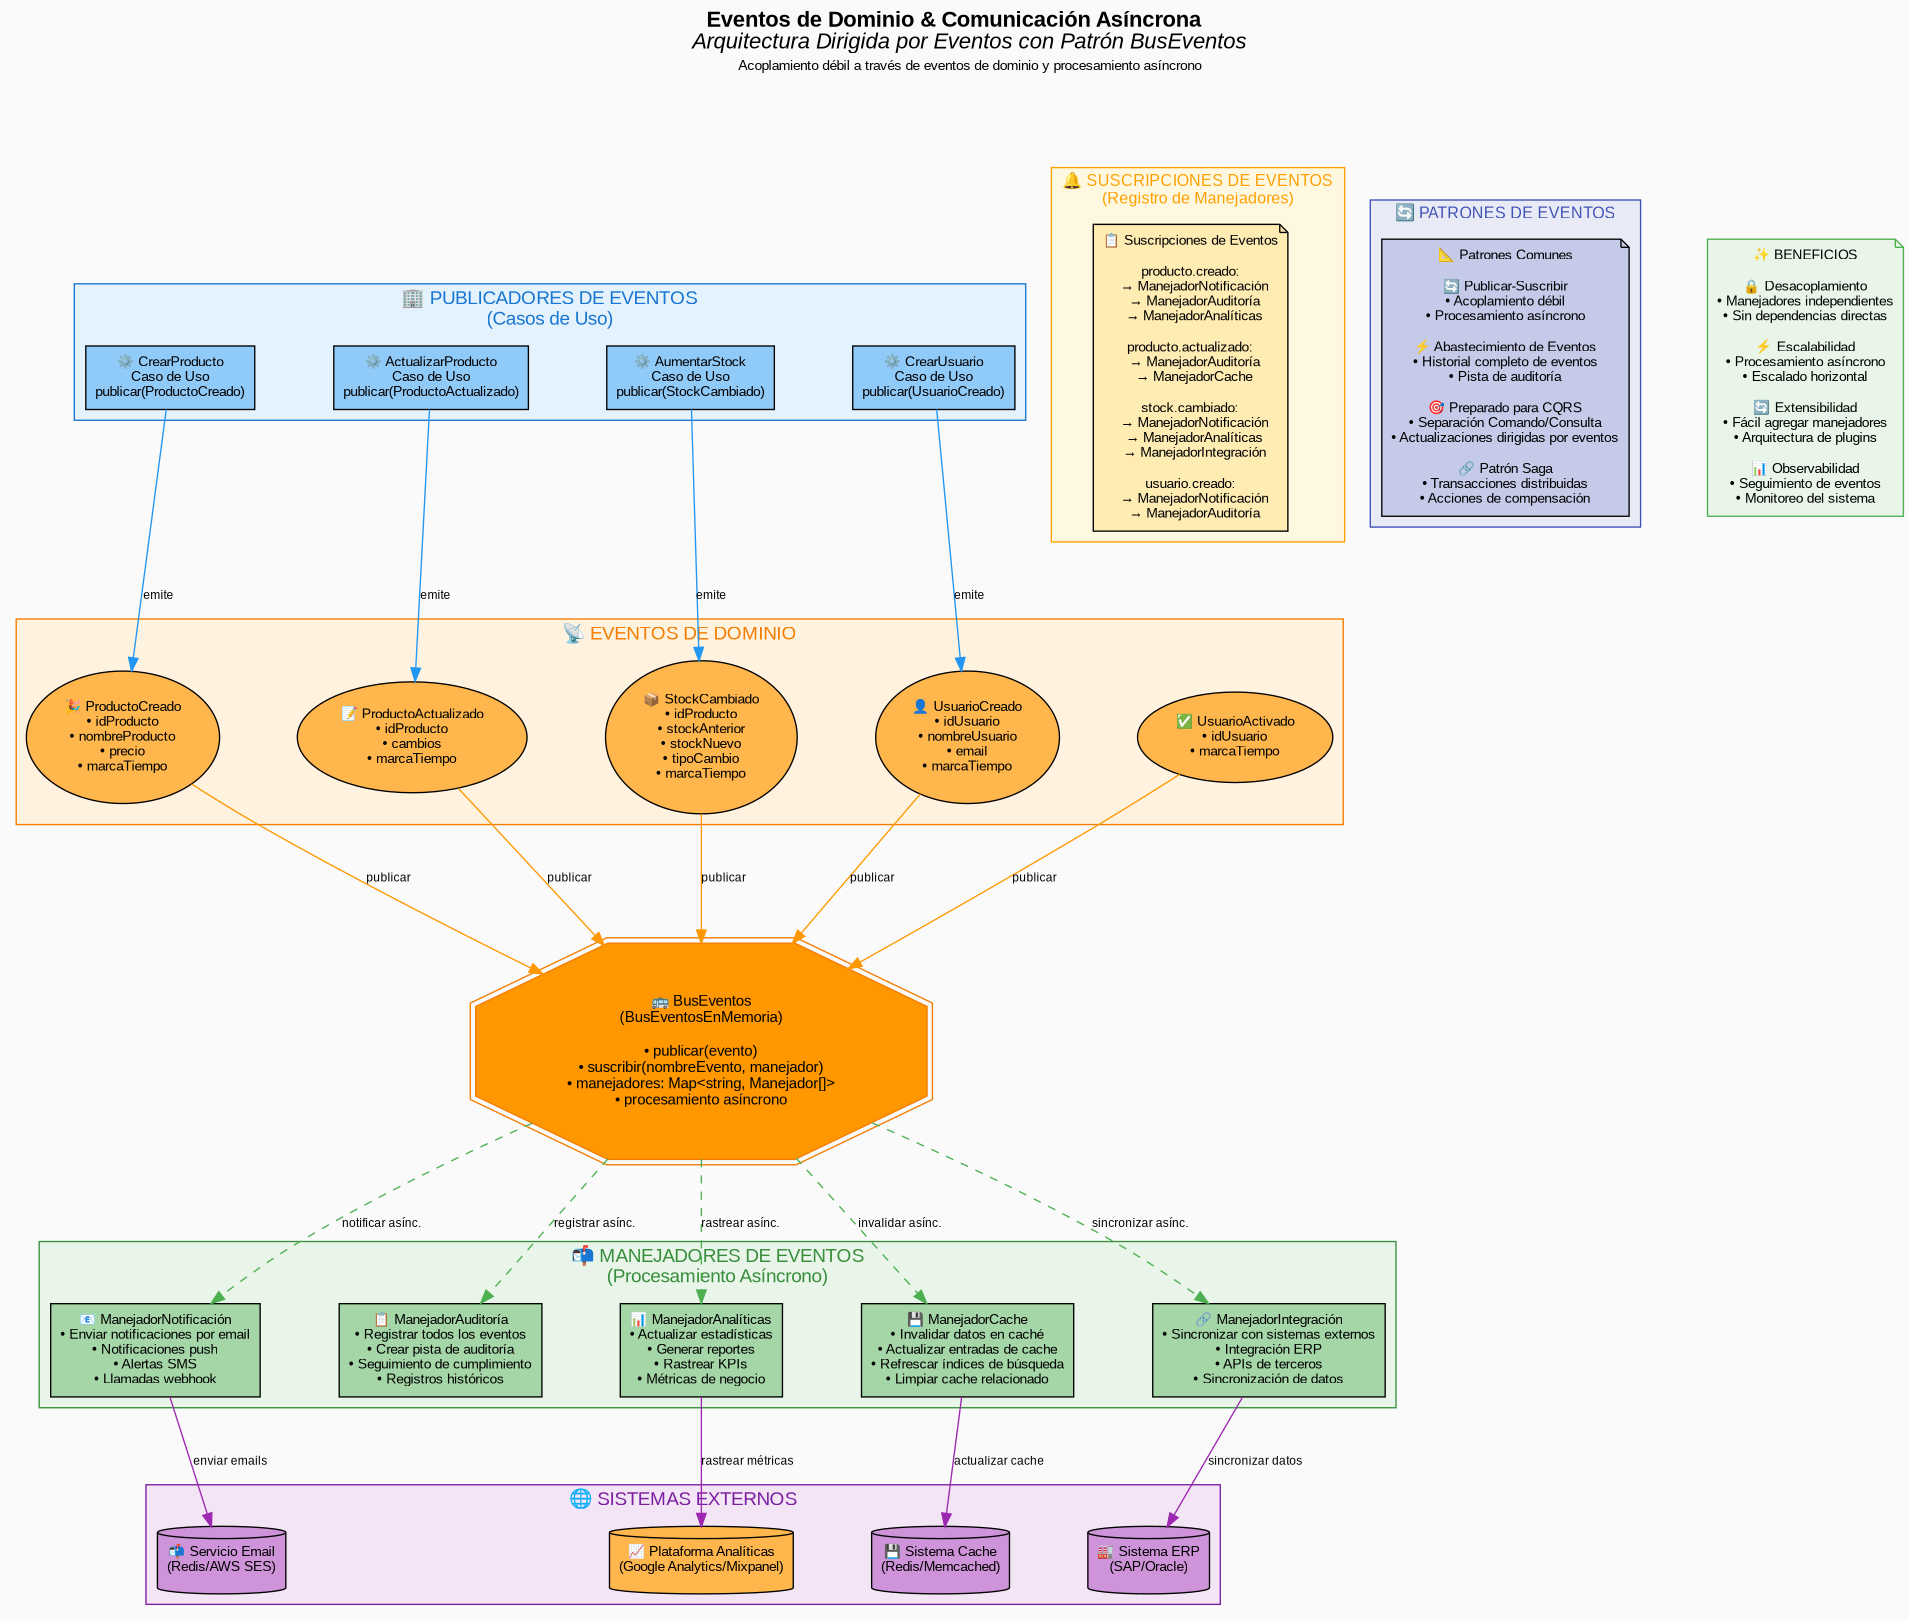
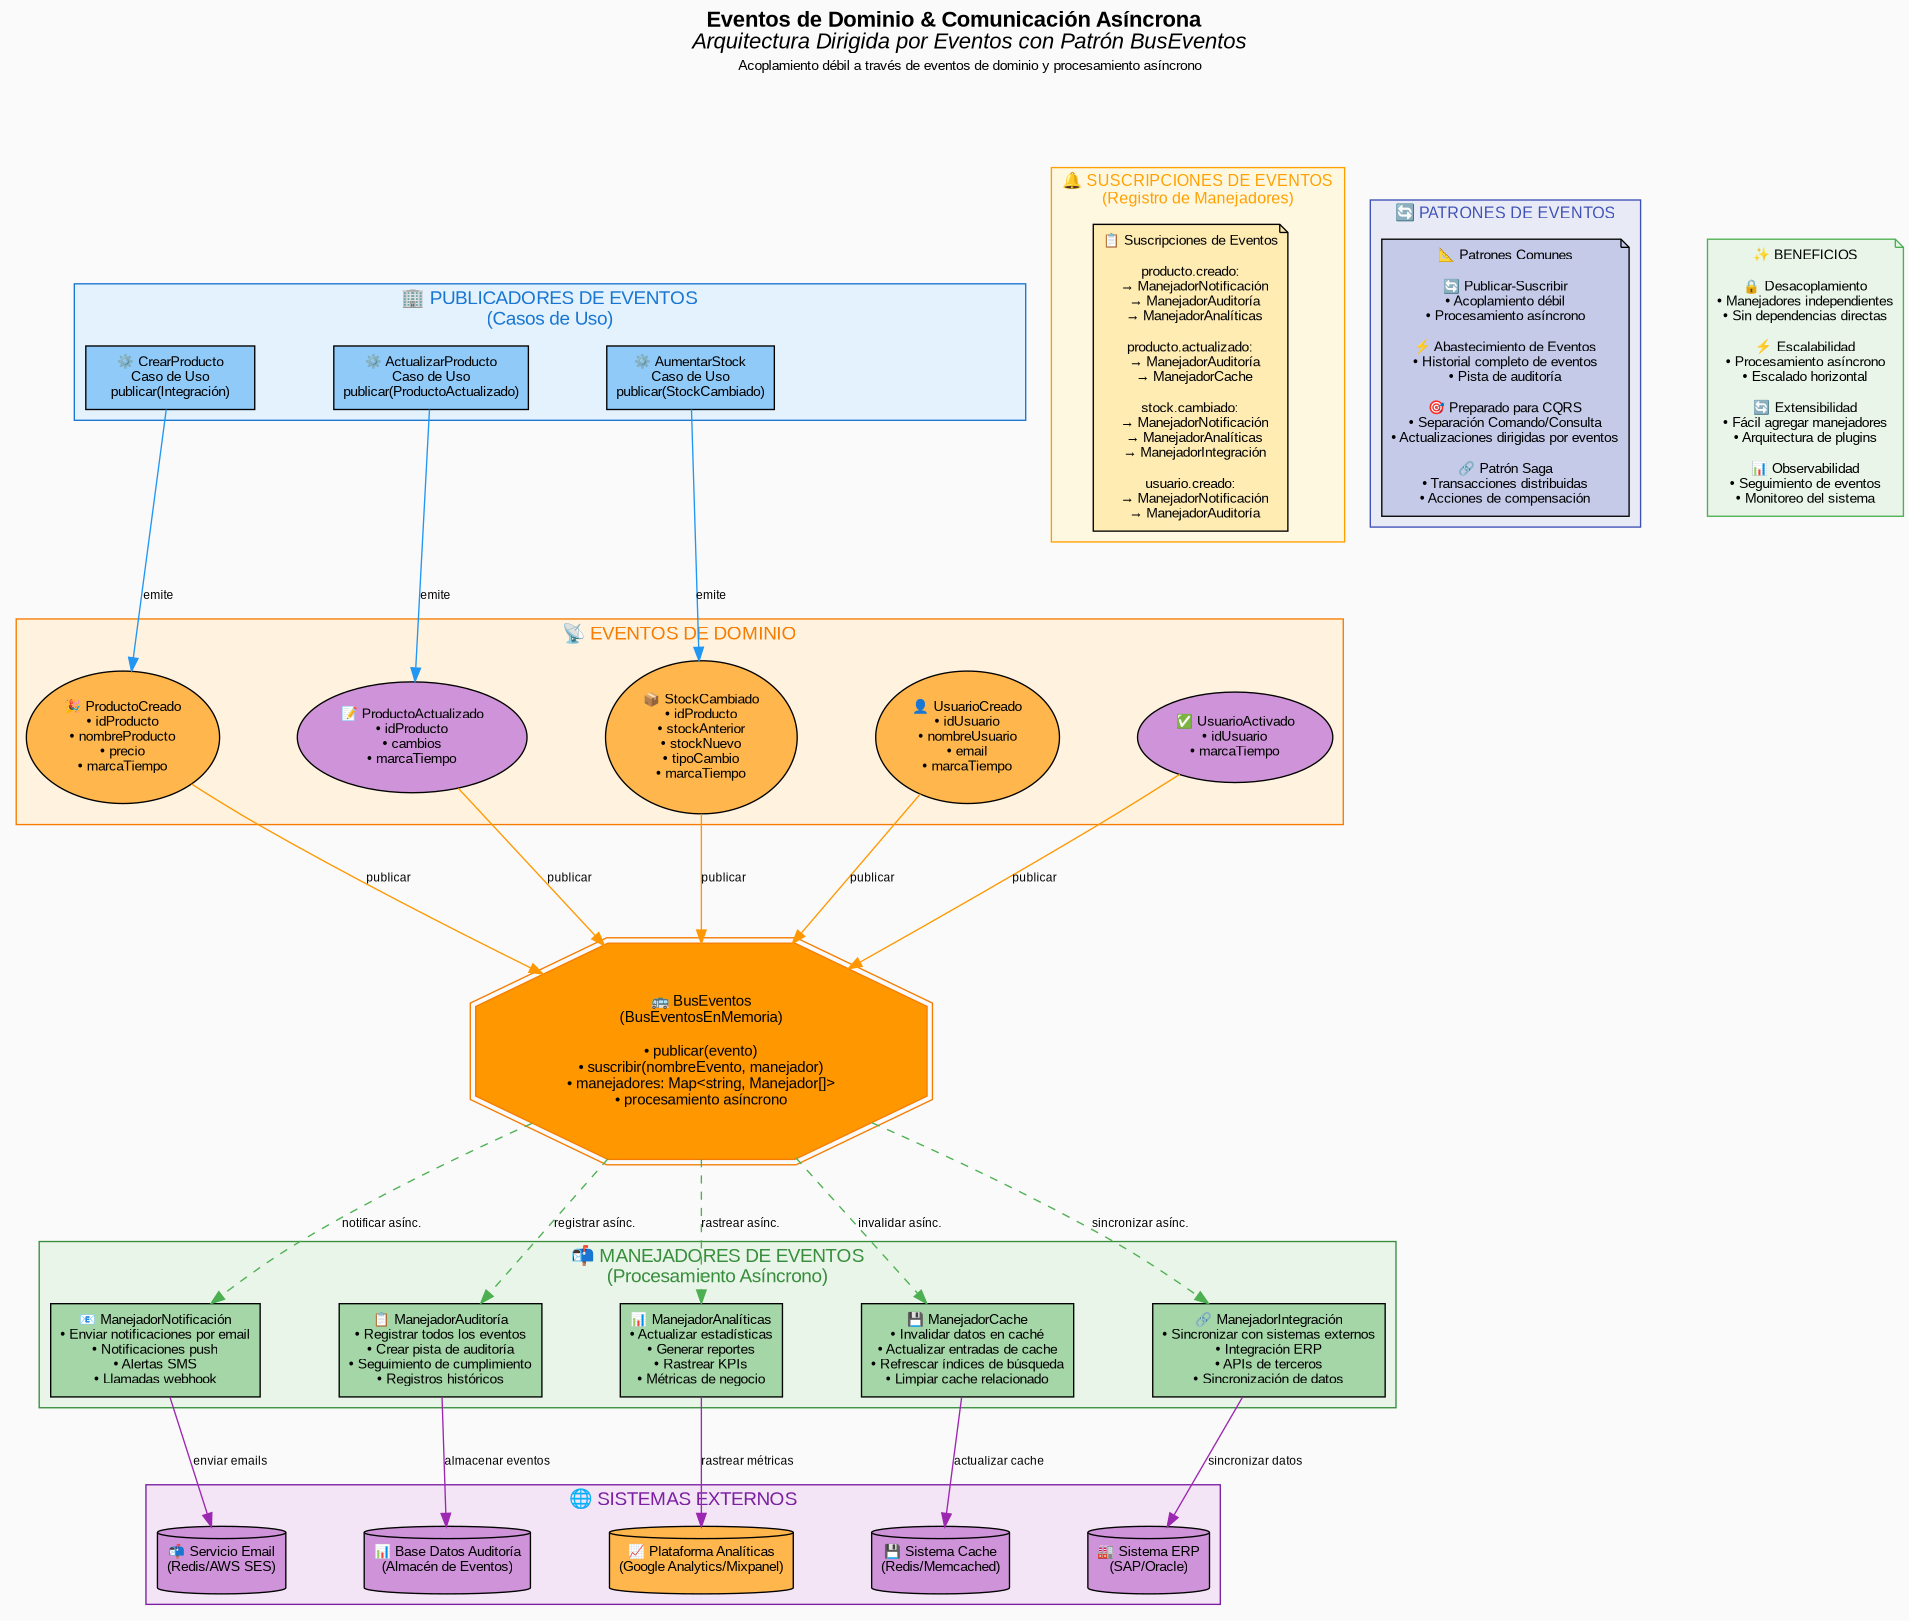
node "⚙️ CrearProducto Caso de Uso publicar(ProductoCreado)": label "⚙️ CrearProducto Caso de Uso publicar(ProductoCreado)" -> "⚙️ CrearProducto Caso de Uso publicar(Integración)"
node "⚙️ CrearUsuario Caso de Uso publicar(UsuarioCreado)": removed
node "📝 ProductoActualizado • idProducto • cambios • marcaTiempo": fillcolor #ffb74d -> #ce93d8
node "✅ UsuarioActivado • idUsuario • marcaTiempo": fillcolor #ffb74d -> #ce93d8
node "📊 Base Datos Auditoría (Almacén de Eventos)": added
